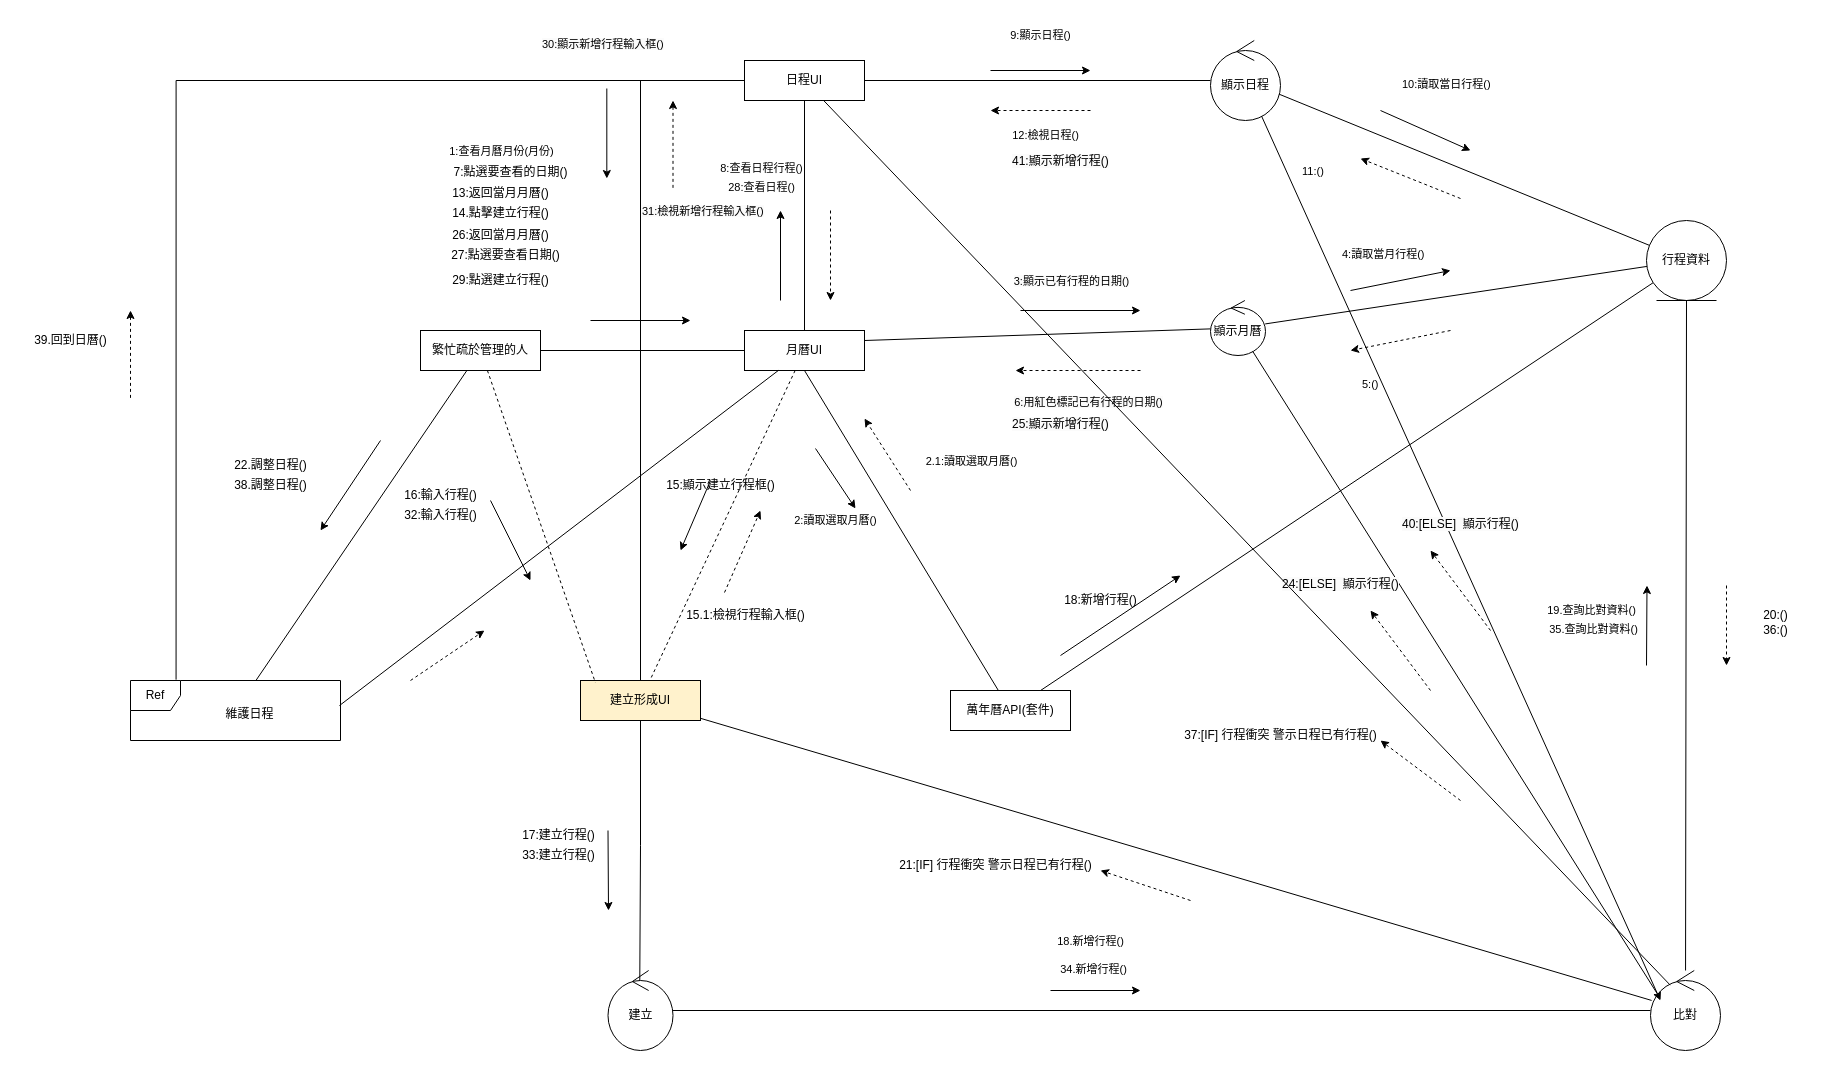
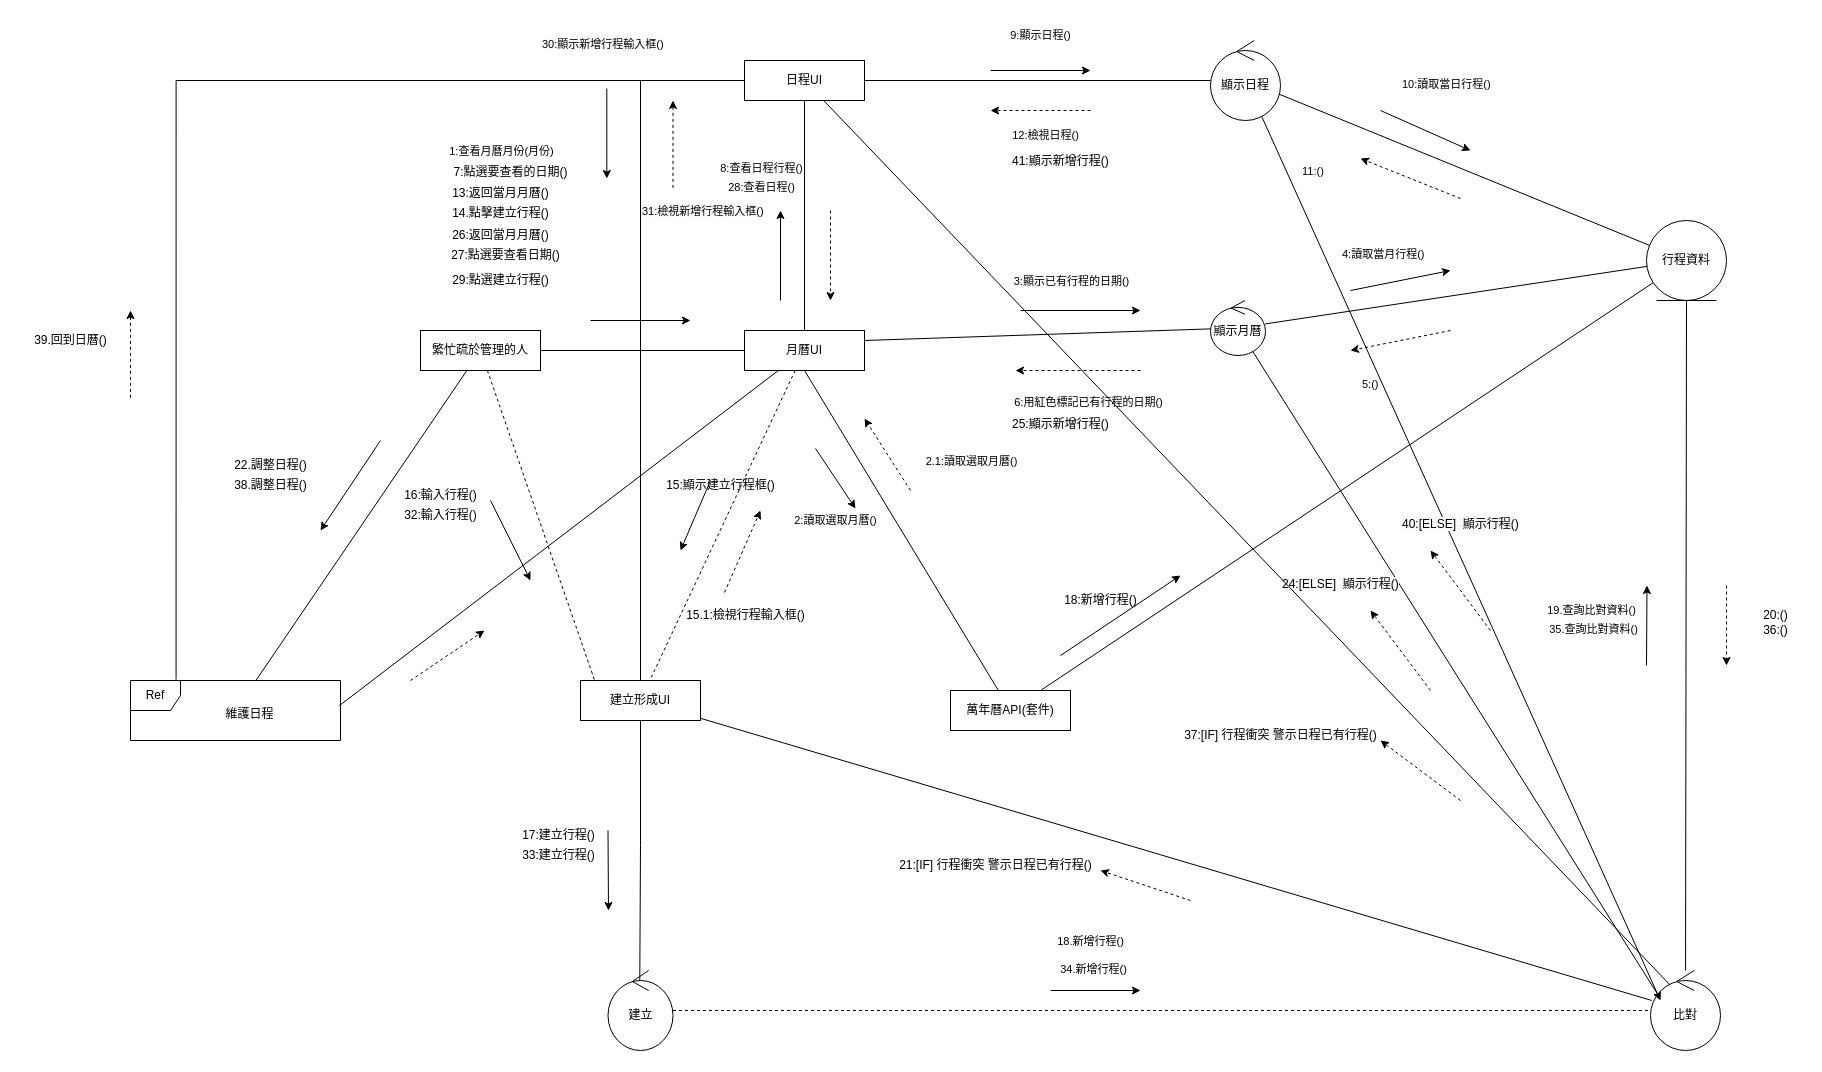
node "建立形成UI": fillcolor #fff2cc -> #ffffff
edge "建立" -- "比對": style solid -> dashed
